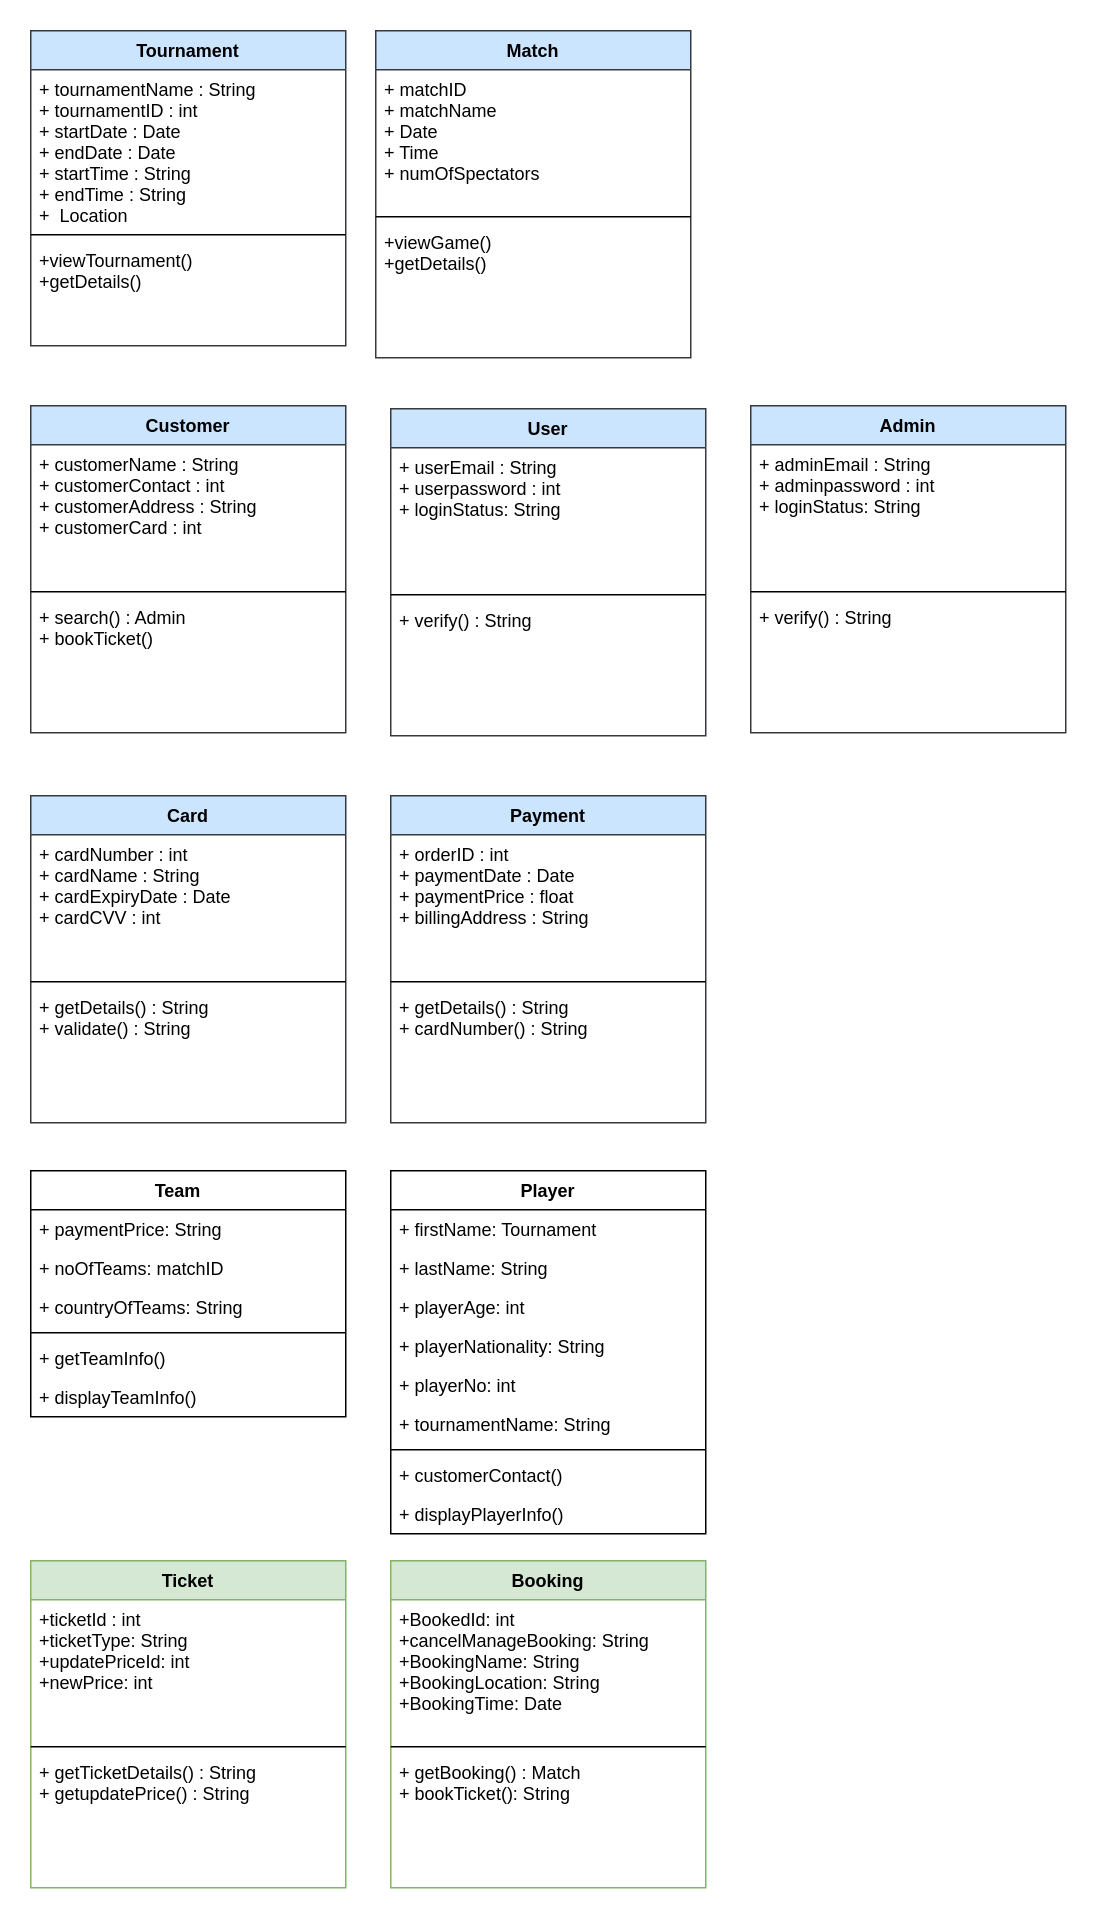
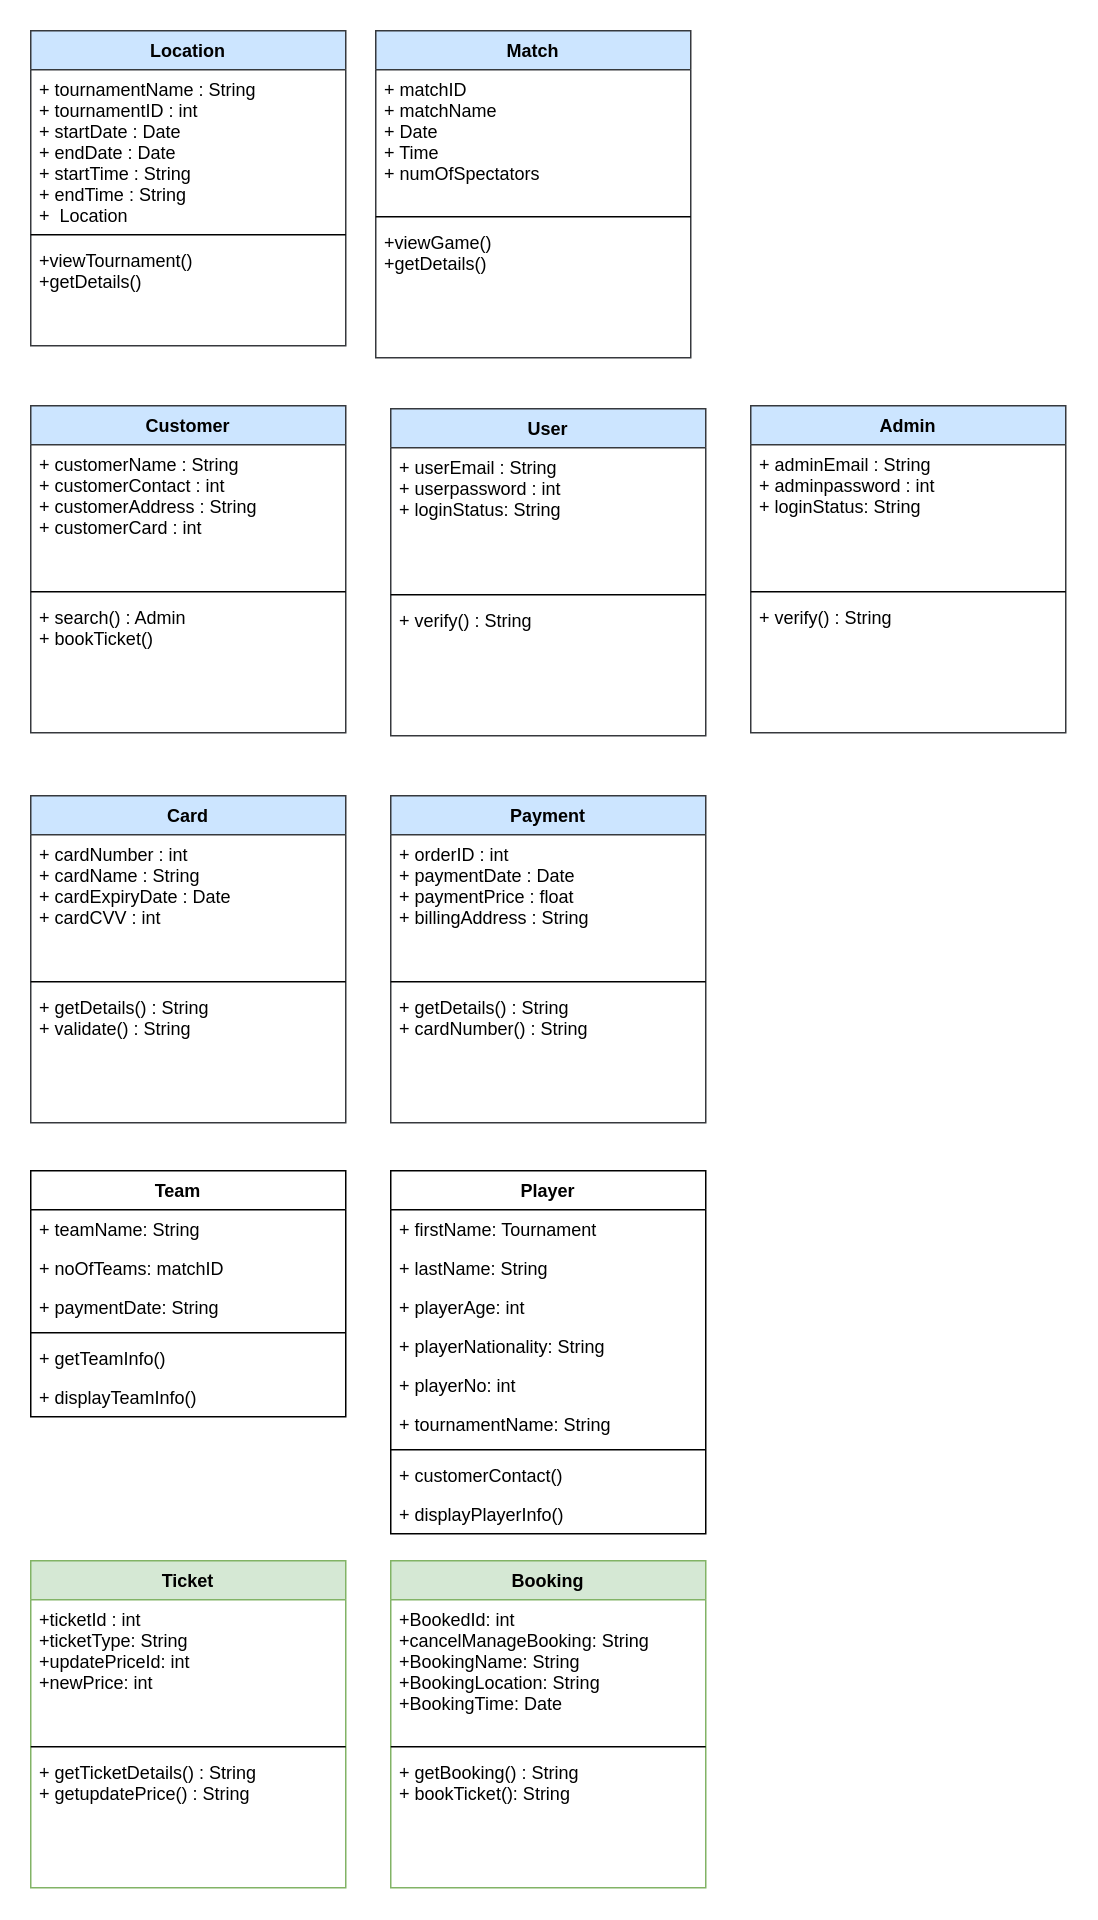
node "Tournament": label "Tournament" -> "Location"
node "+ paymentPrice: String": label "+ paymentPrice: String" -> "+ teamName: String"
node "+ countryOfTeams: String": label "+ countryOfTeams: String" -> "+ paymentDate: String"
node "+ getBooking() : Match + bookTicket(): String": label "+ getBooking() : Match + bookTicket(): String" -> "+ getBooking() : String + bookTicket(): String"
